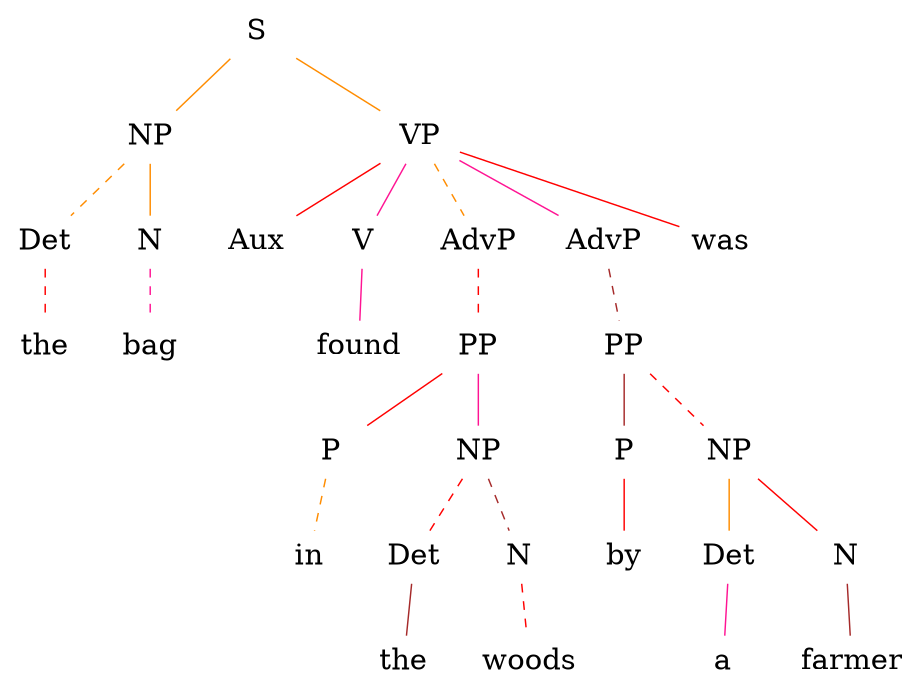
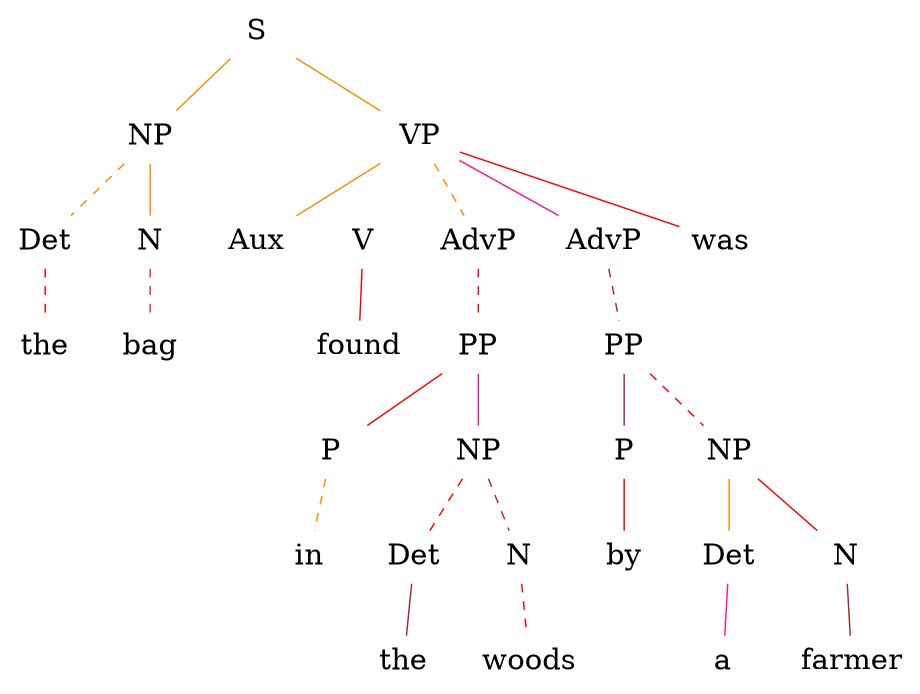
edge "VP" -- "Aux": color red -> darkorange
edge "VP" -- "V": removed
edge "V" -- "found": color deeppink -> red
